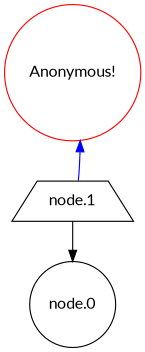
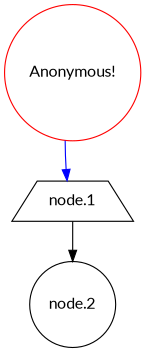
edge "node.1" -> "Anonymous!": reversed
node "node.0": label "node.0" -> "node.2"
